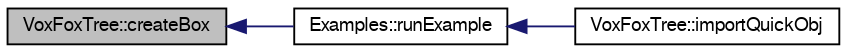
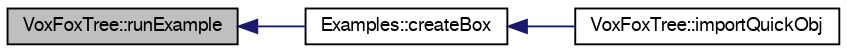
node "VoxFoxTree::createBox": label "VoxFoxTree::createBox" -> "VoxFoxTree::runExample"
node "Examples::runExample": label "Examples::runExample" -> "Examples::createBox"
